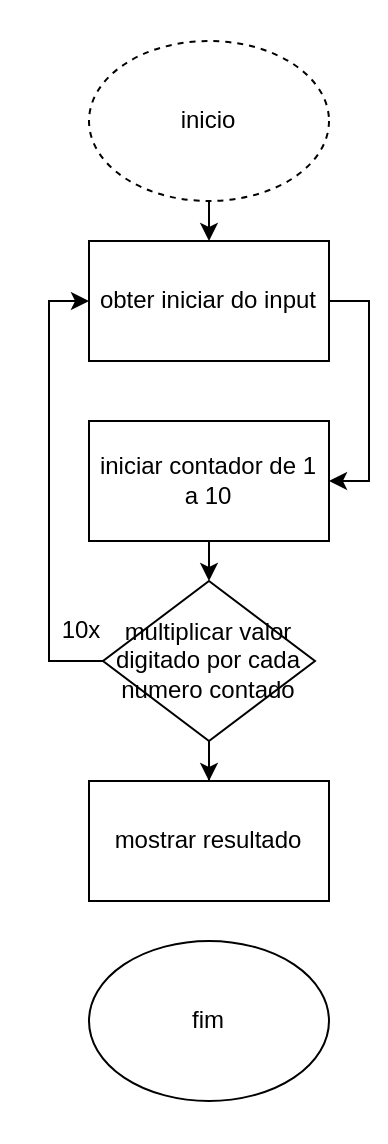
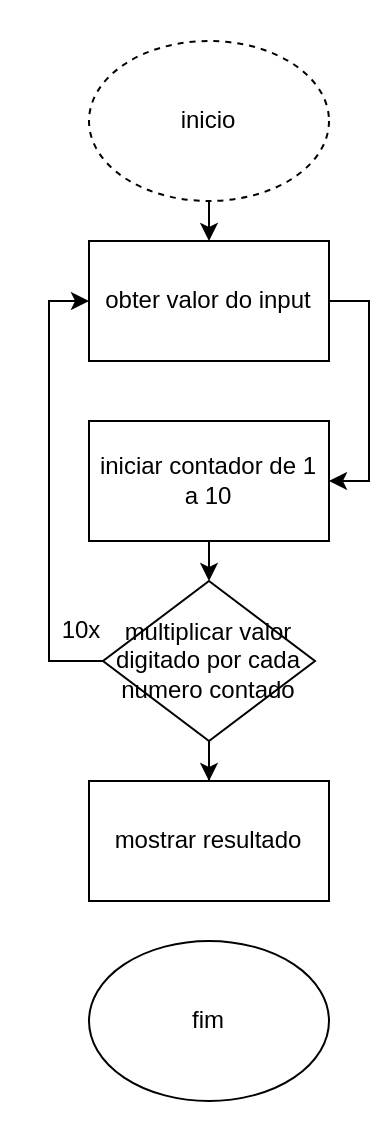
node "obter iniciar do input": label "obter iniciar do input" -> "obter valor do input"
